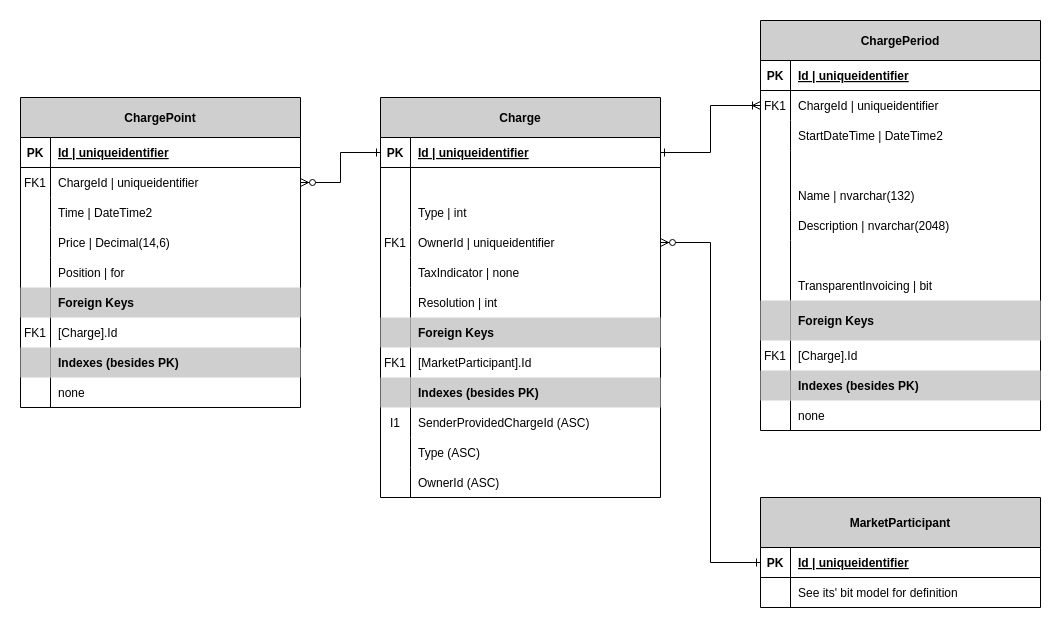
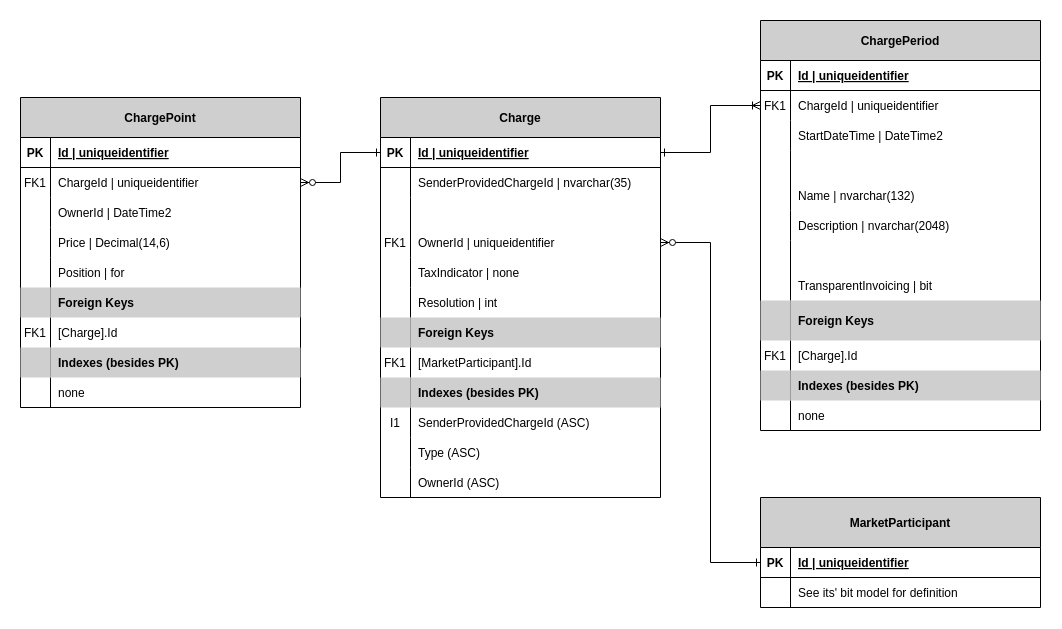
node "SenderProvidedChargeId | nvarchar(35)": added
node "Time | DateTime2": label "Time | DateTime2" -> "OwnerId | DateTime2"
node "Type | int": removed
